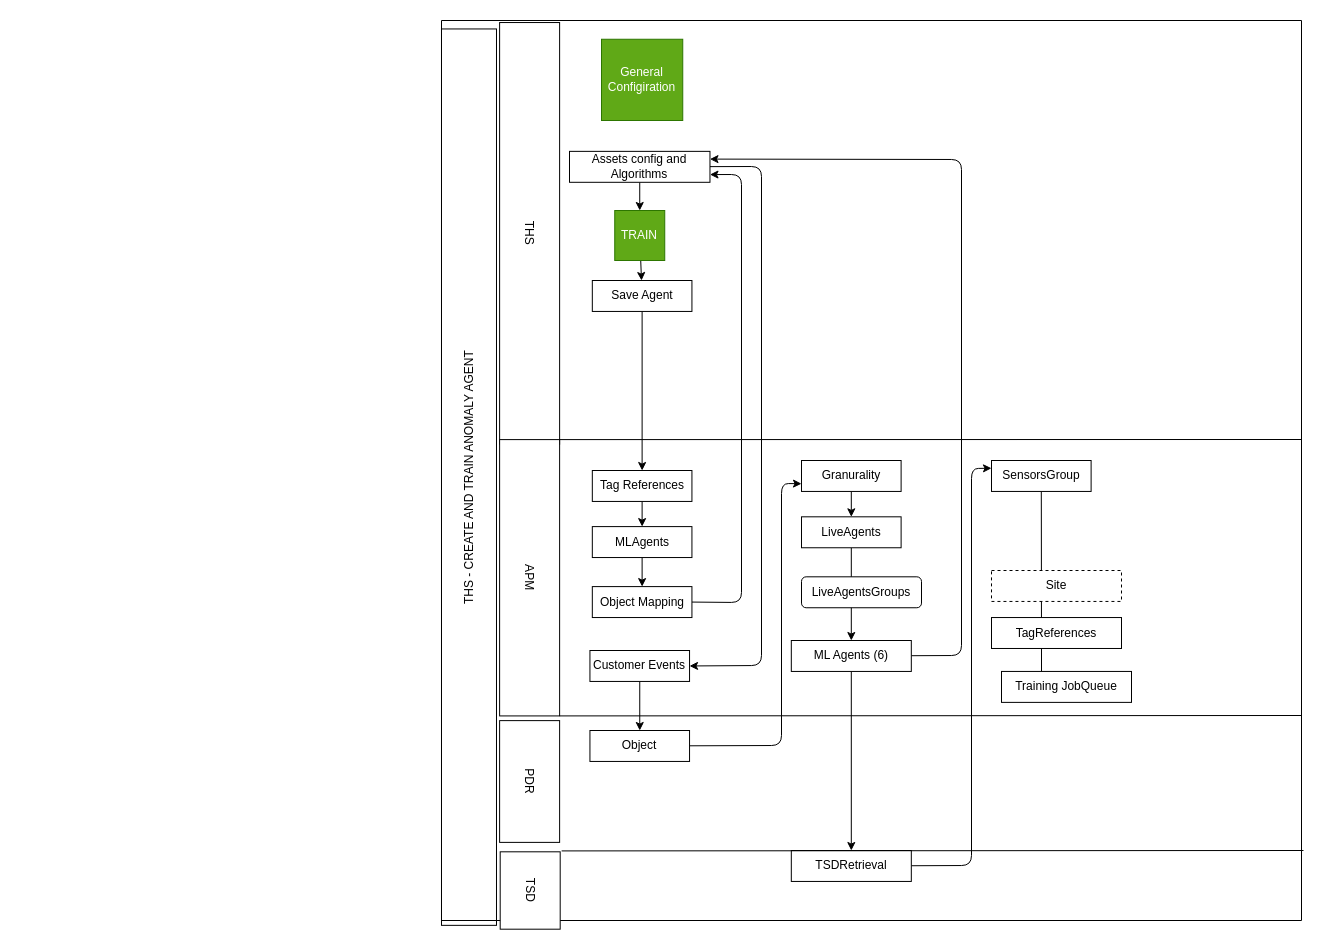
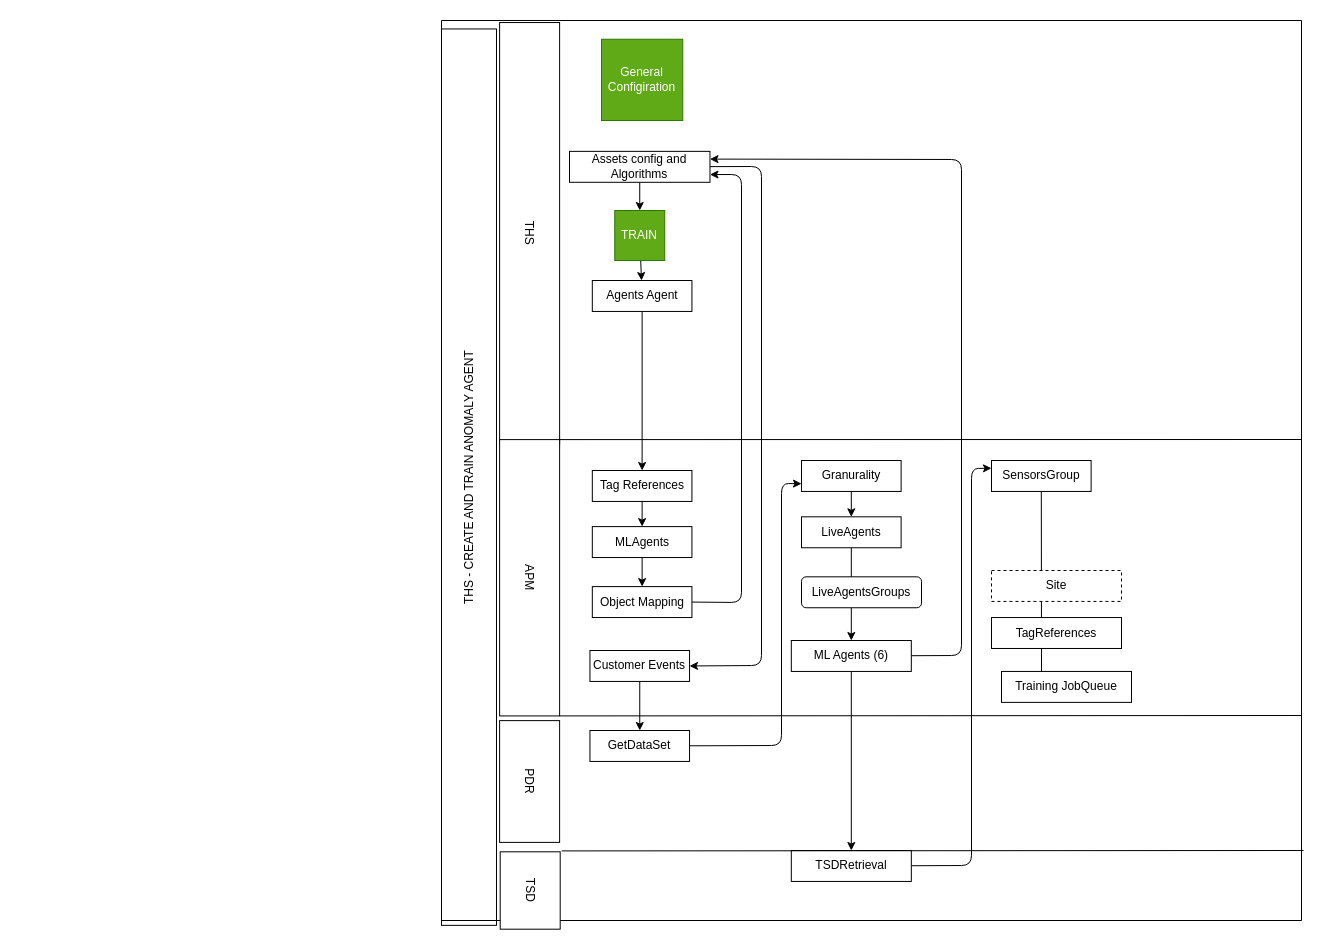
node "Save Agent": label "Save Agent" -> "Agents Agent"
node "Object": label "Object" -> "GetDataSet"
